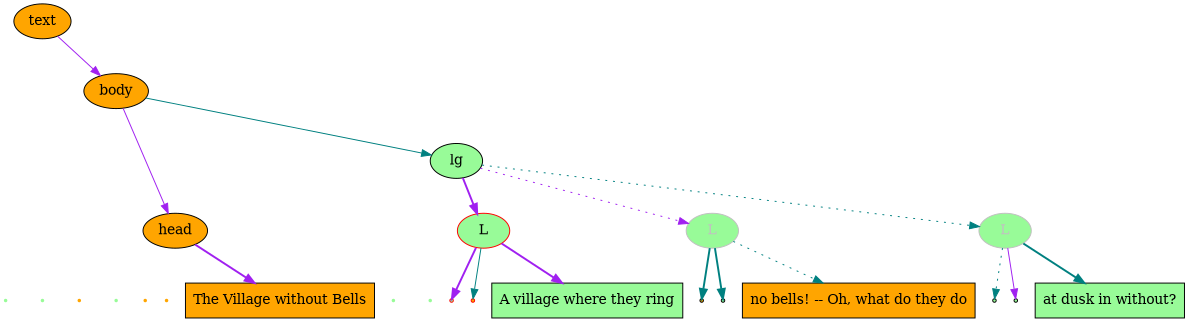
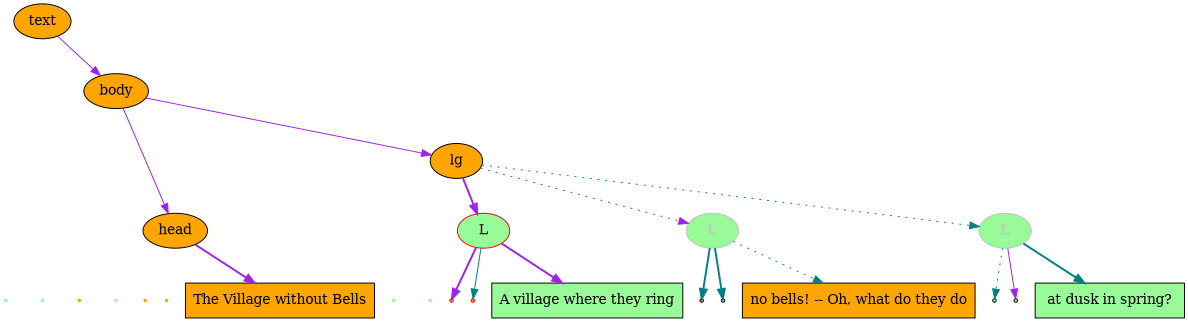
edge "body" -> "lg": color teal -> purple
node "lg": fillcolor palegreen -> orange
node "at dusk in without?": label "at dusk in without?" -> "at dusk in spring?"
